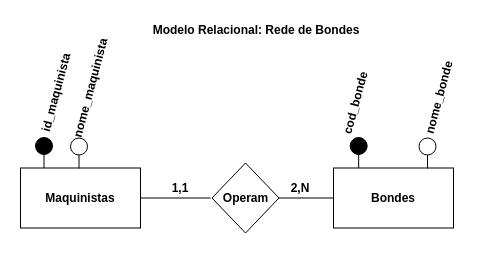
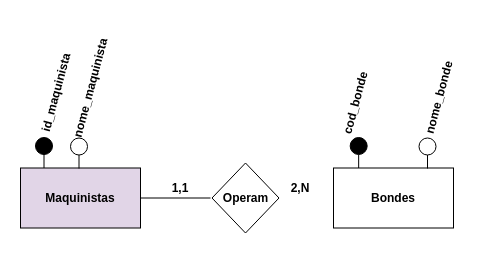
node "Modelo Relacional: Rede de Bondes": removed
node "Maquinistas": fillcolor #ffffff -> #e1d5e7
edge "Operam" -- "Bondes": removed
